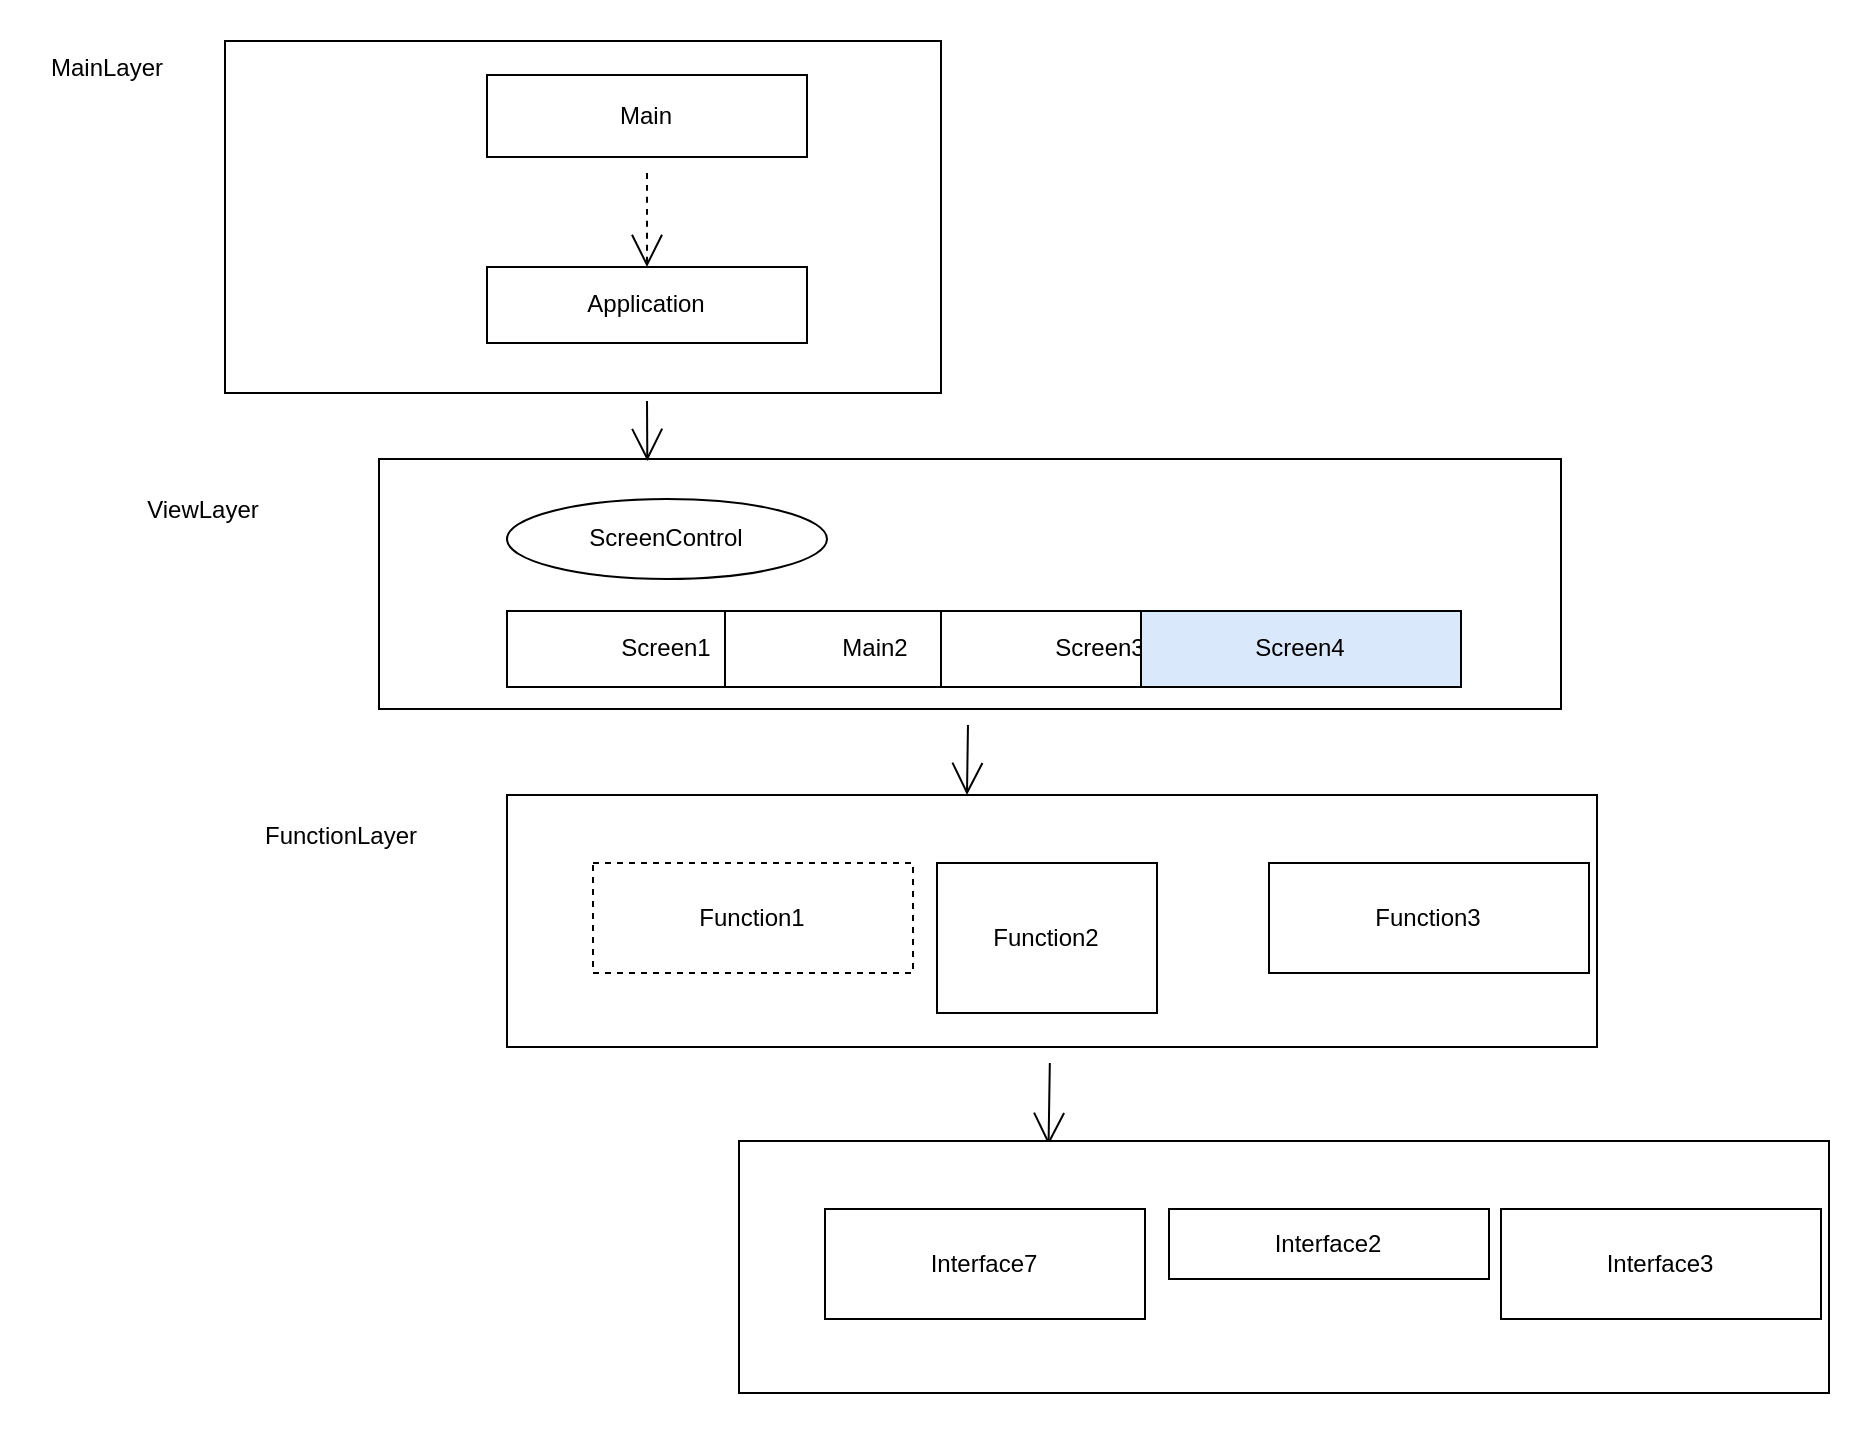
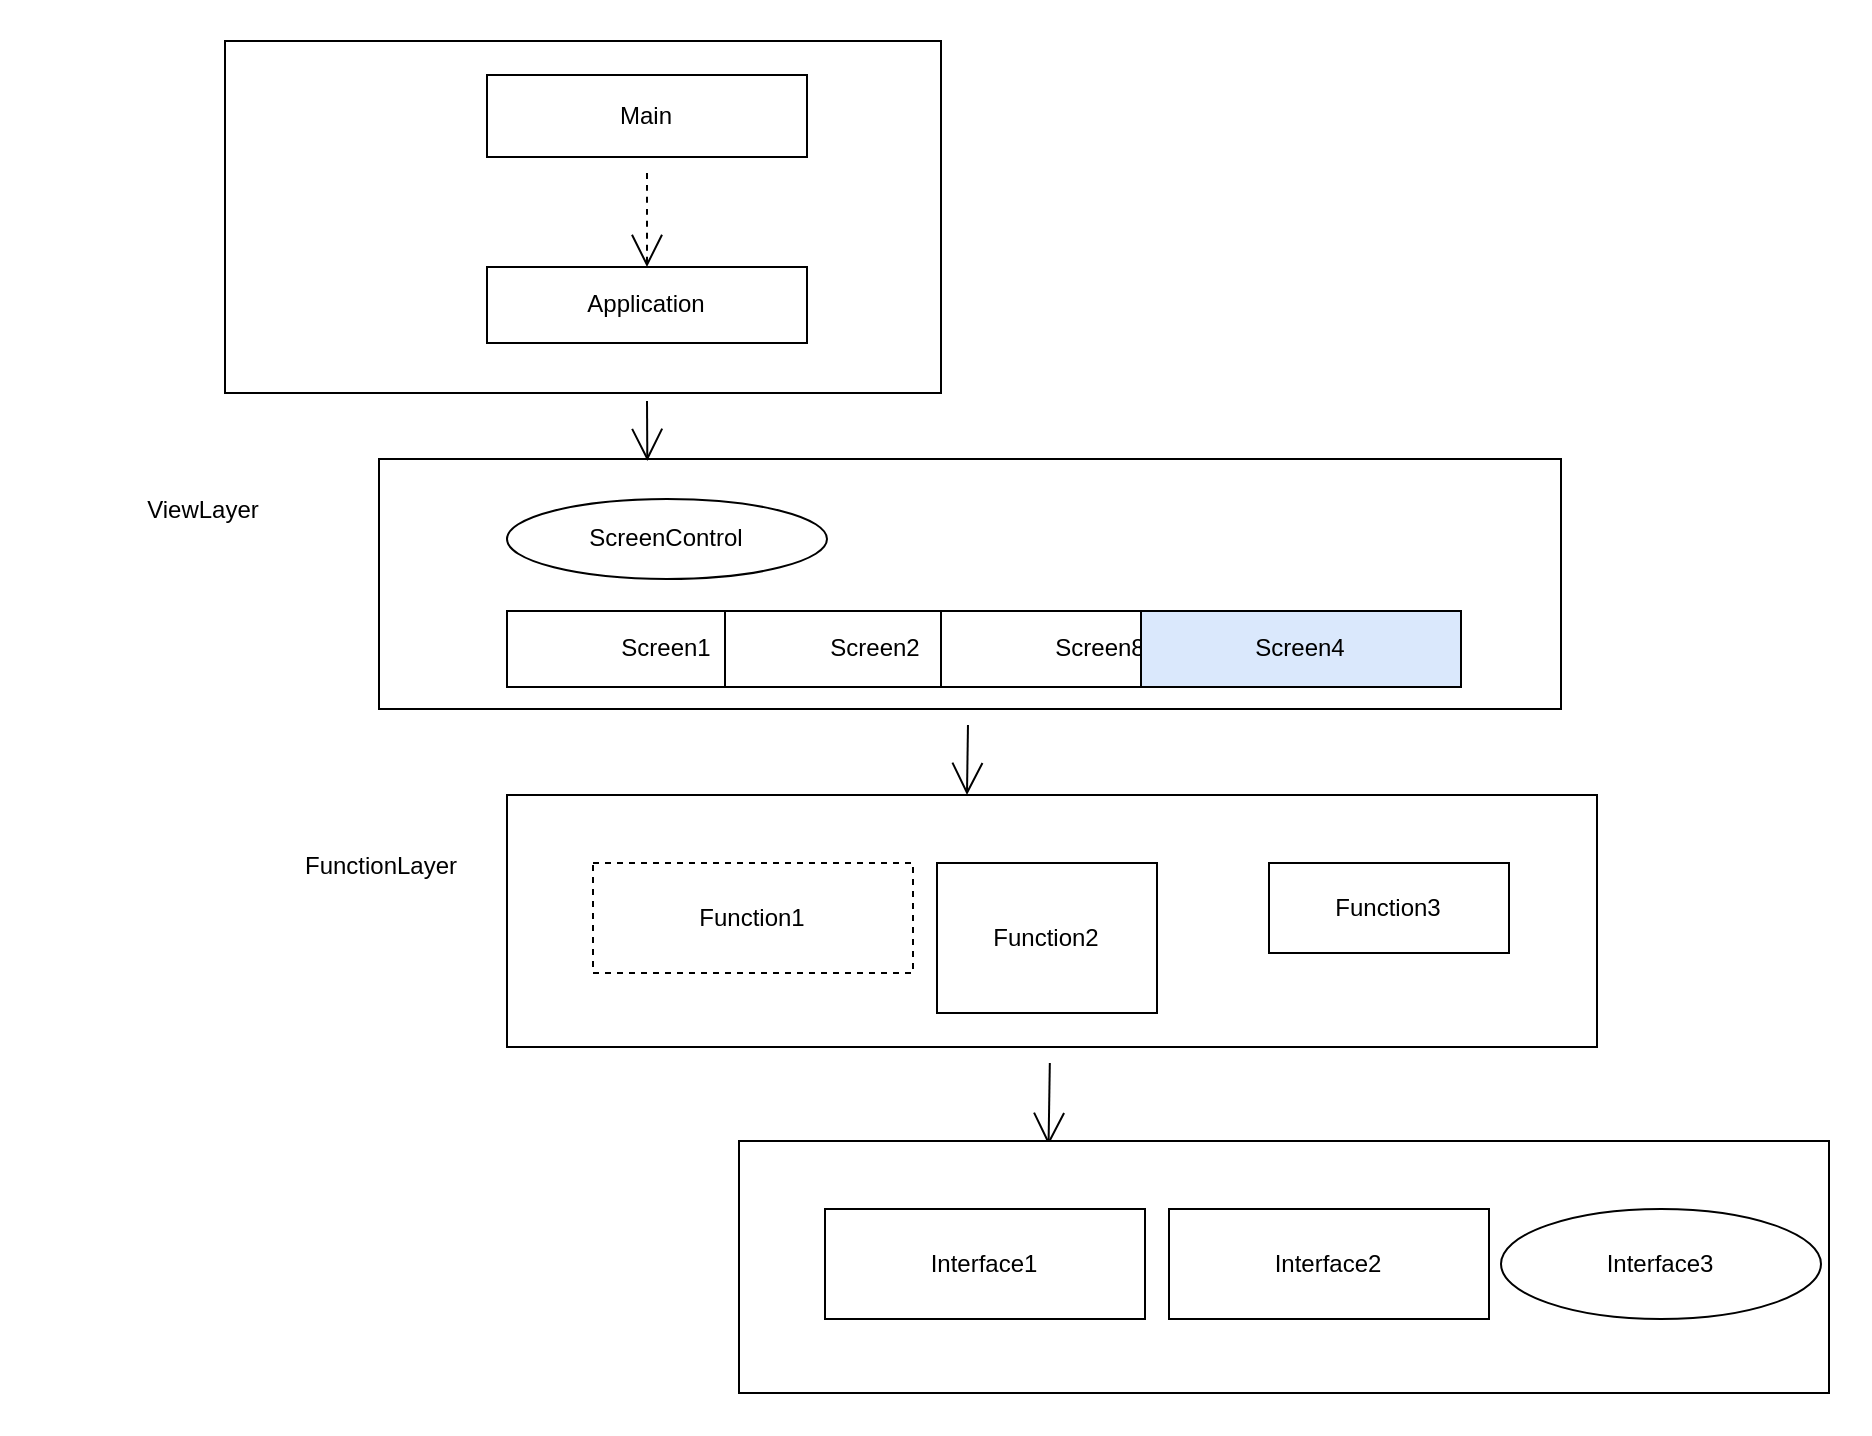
node "MainLayer": removed
node "Main2": label "Main2" -> "Screen2"
node "Screen3": label "Screen3" -> "Screen8"
node "FunctionLayer": moved (341, 837) -> (381, 867)
node "Function3": size 320x110 -> 240x90
node "Interface2": size 320x70 -> 320x110
node "Interface3": shape rectangle -> ellipse
node "Interface7": label "Interface7" -> "Interface1"
